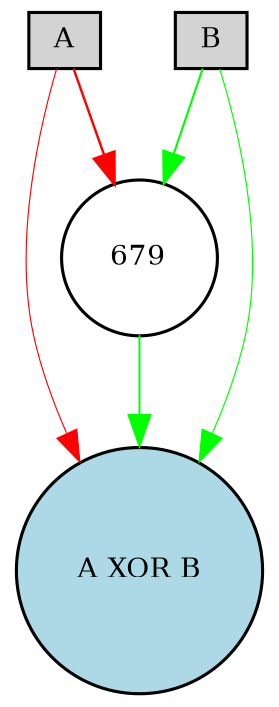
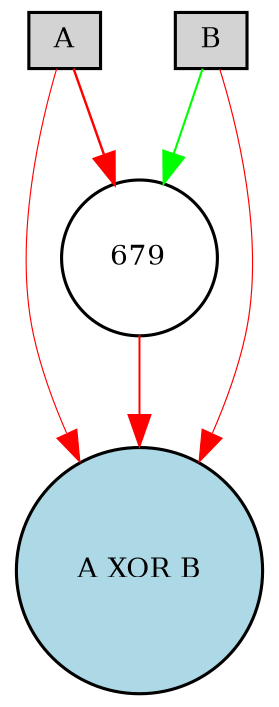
edge "B" -> "A XOR B": color green -> red
edge "679" -> "A XOR B": color green -> red
